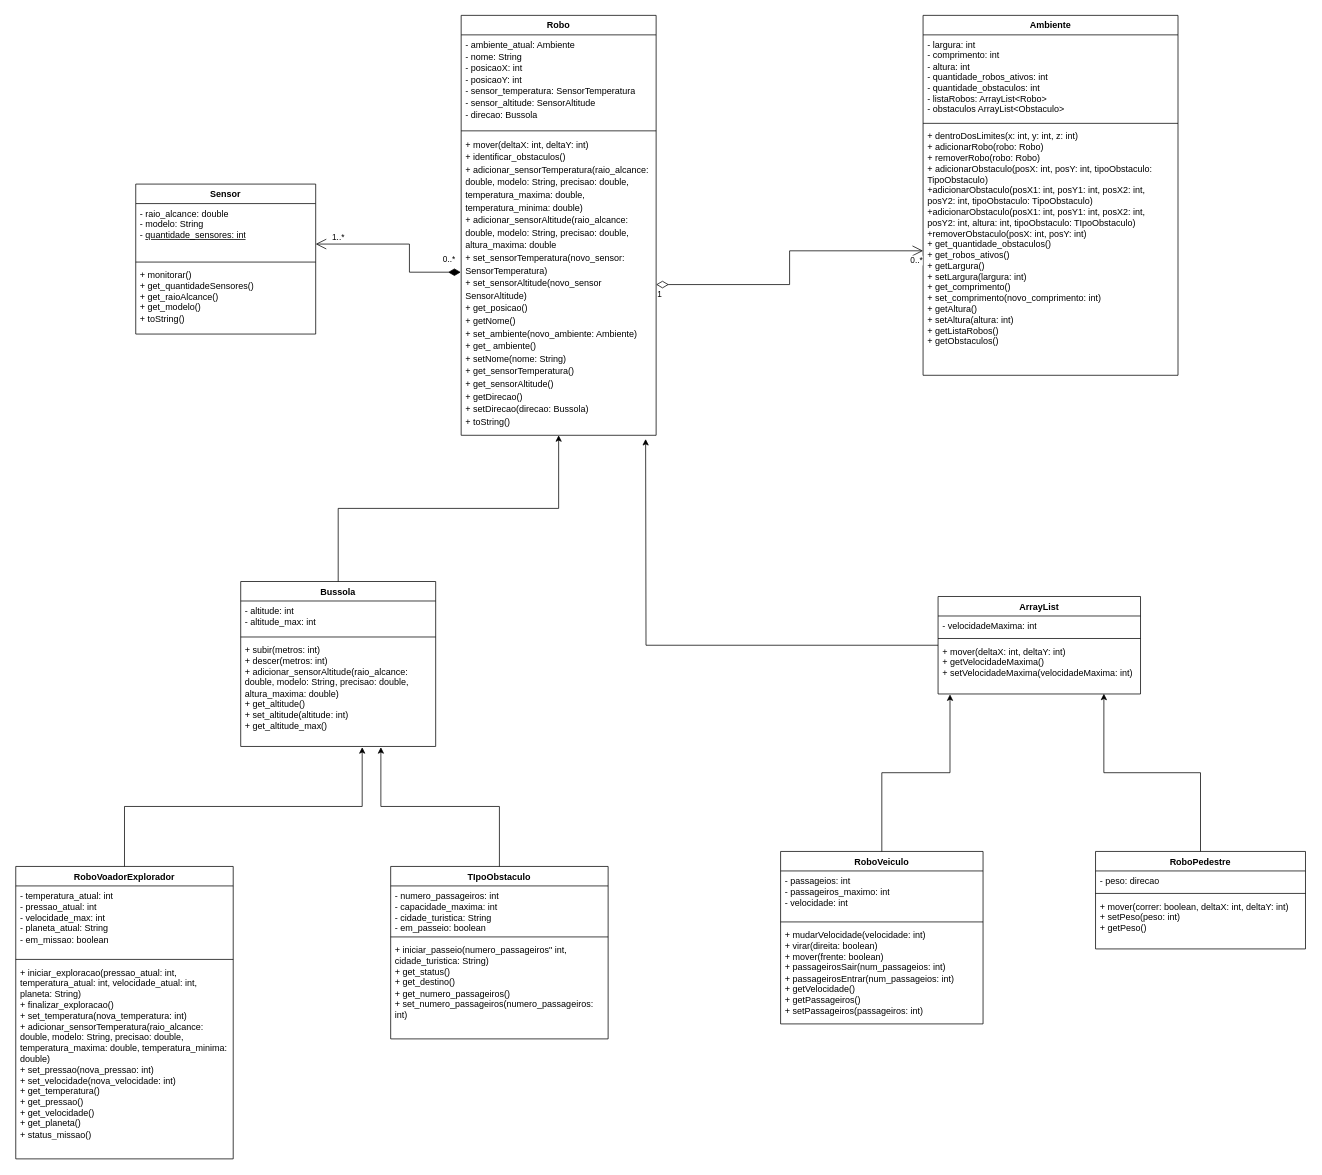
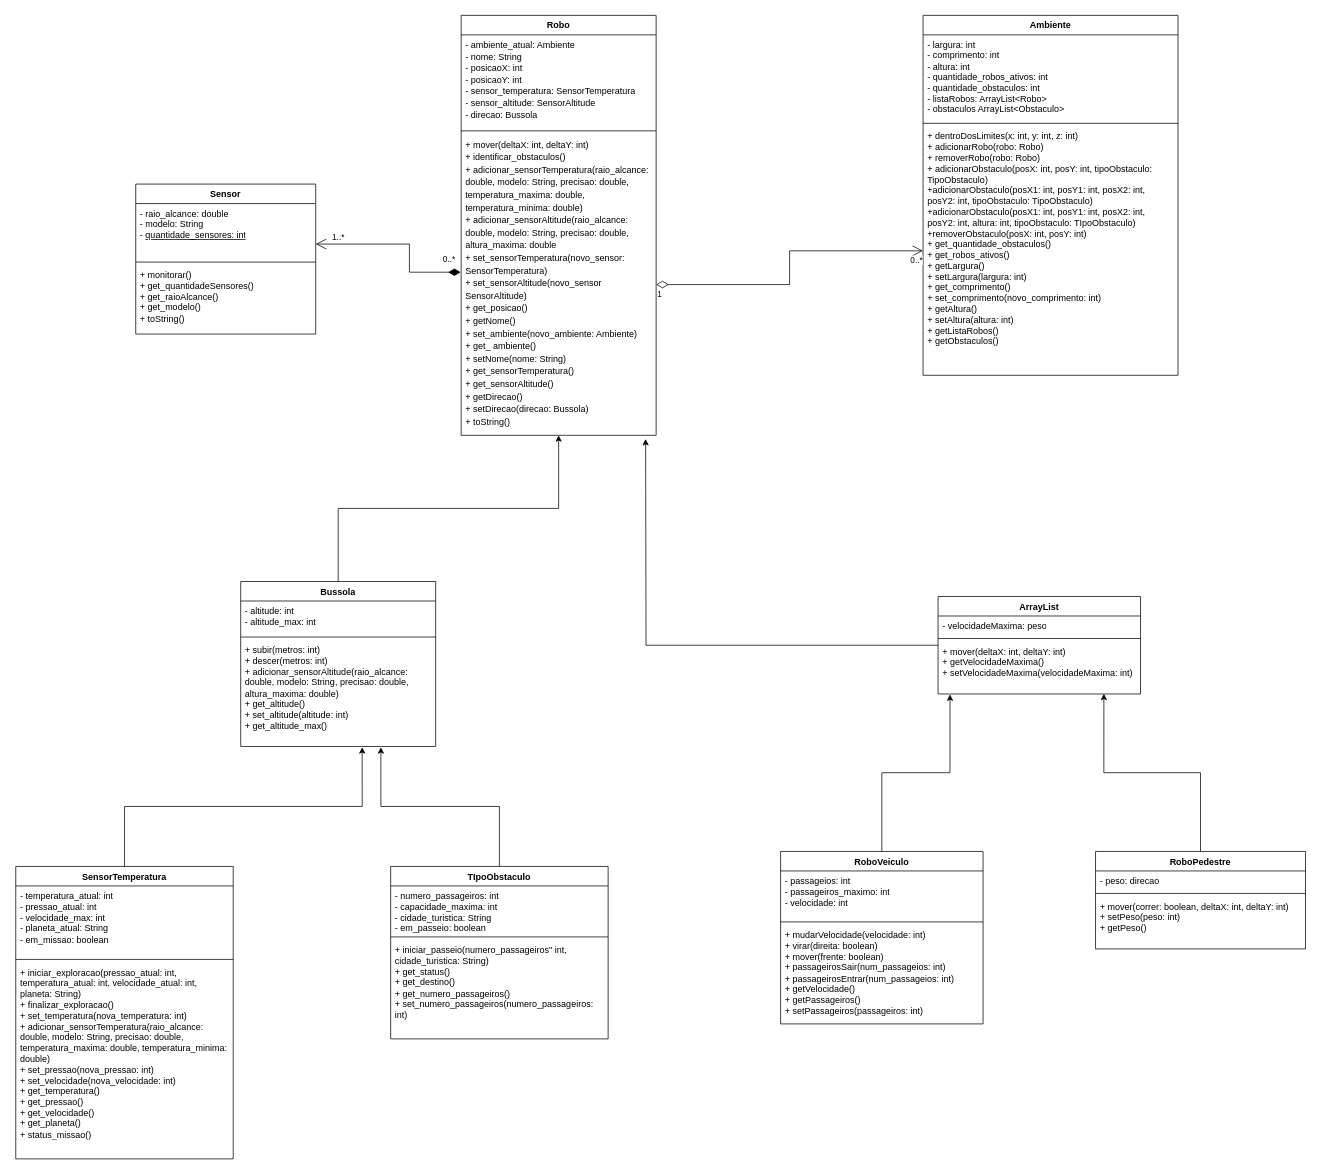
node "- velocidadeMaxima: int": label "- velocidadeMaxima: int" -> "- velocidadeMaxima: peso"
node "RoboVoadorExplorador": label "RoboVoadorExplorador" -> "SensorTemperatura"
